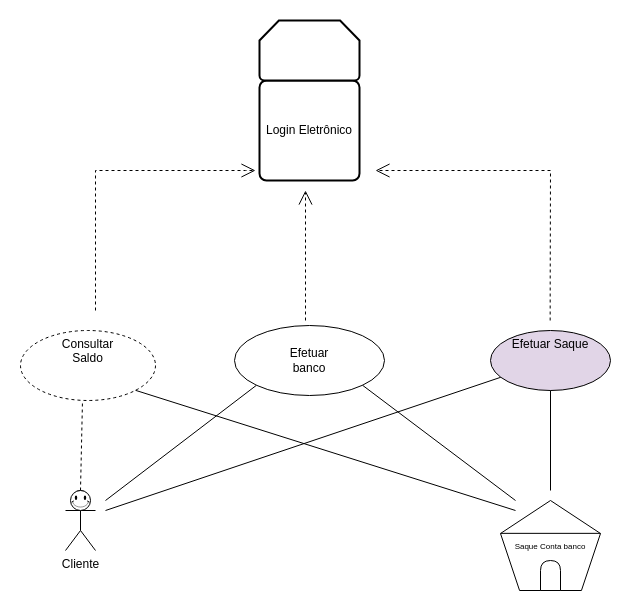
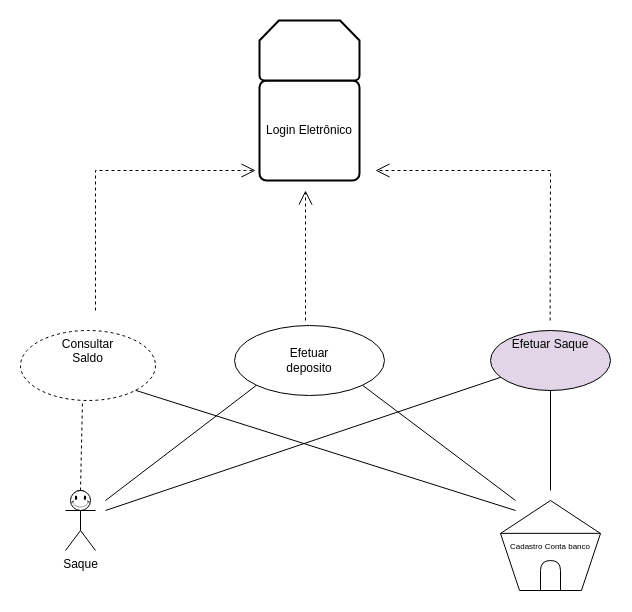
node "Efetuar banco": label "Efetuar banco" -> "Efetuar deposito"
node "Saque Conta banco": label "Saque Conta banco" -> "Cadastro Conta banco"
node "Cliente": label "Cliente" -> "Saque"
